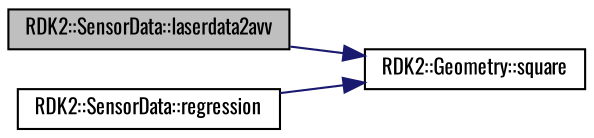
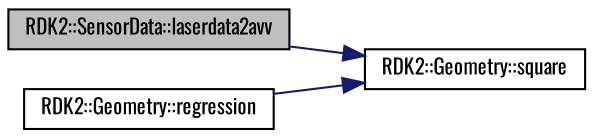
node "RDK2::SensorData::regression": label "RDK2::SensorData::regression" -> "RDK2::Geometry::regression"
